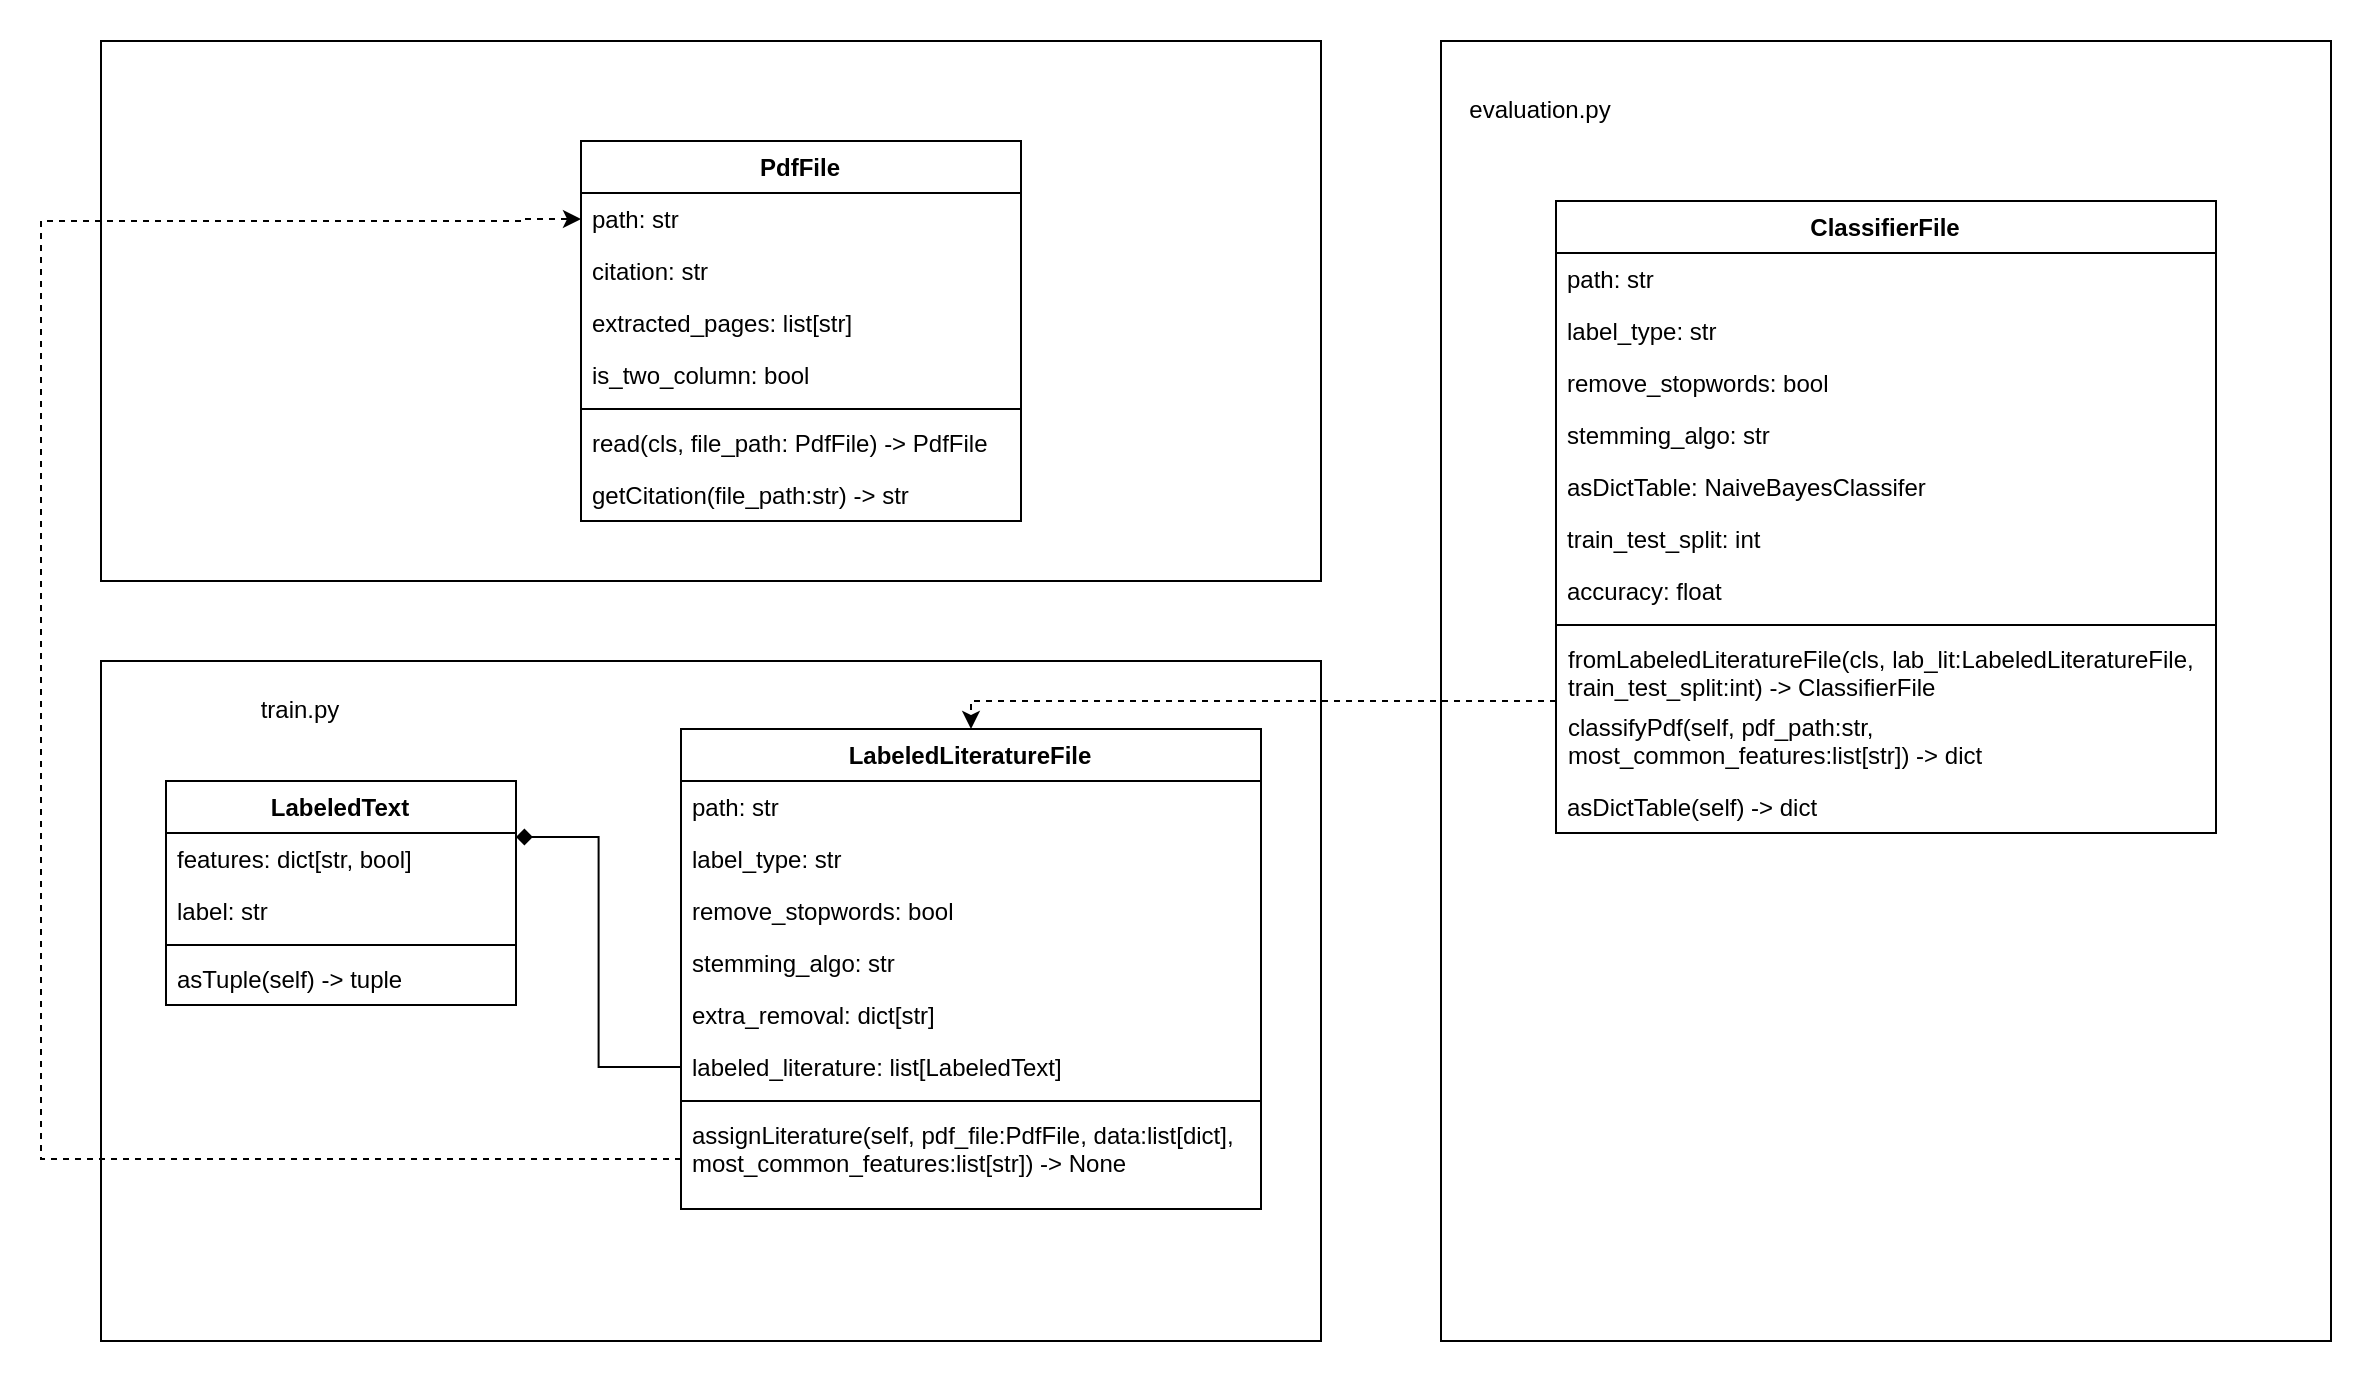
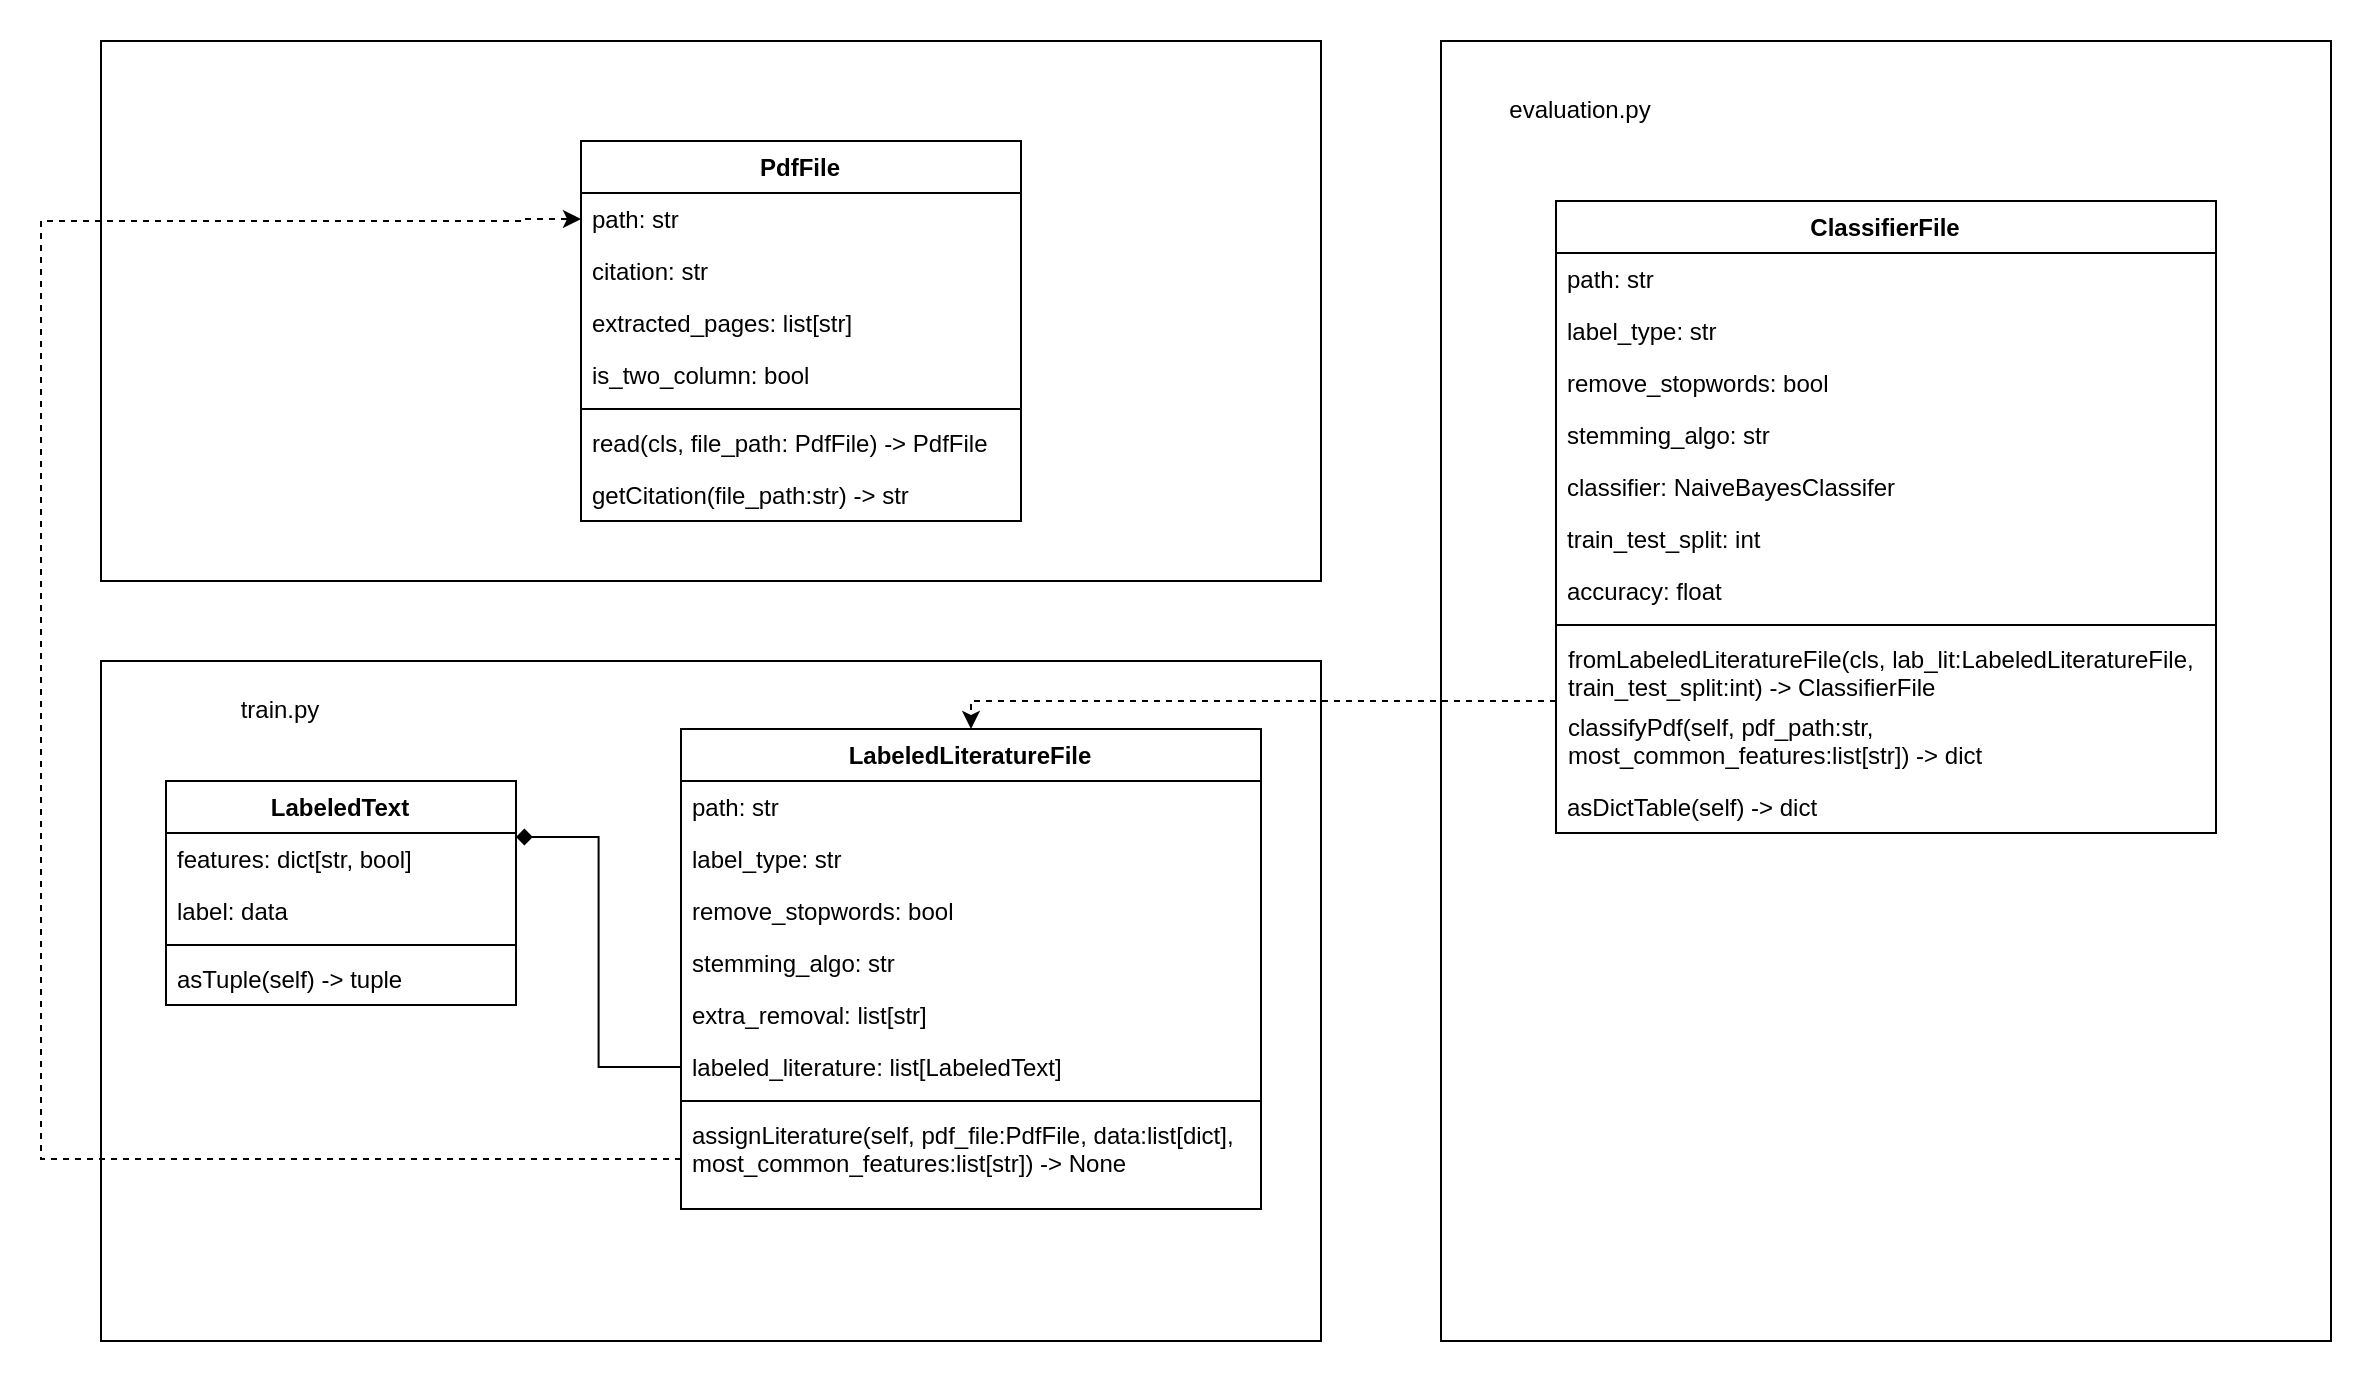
node "evaluation.py": moved (1541, 111) -> (1581, 111)
node "asDictTable: NaiveBayesClassifer": label "asDictTable: NaiveBayesClassifer" -> "classifier: NaiveBayesClassifer"
node "train.py": moved (301, 711) -> (281, 711)
node "label: str": label "label: str" -> "label: data"
node "extra_removal: dict[str]": label "extra_removal: dict[str]" -> "extra_removal: list[str]"
